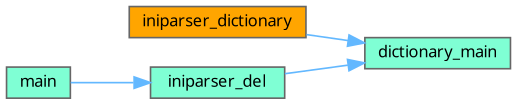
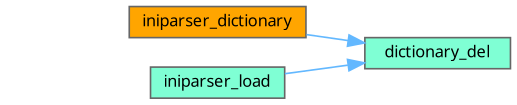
node "dictionary_main": label "dictionary_main" -> "dictionary_del"
node "main": removed
node "iniparser_del": label "iniparser_del" -> "iniparser_load"
